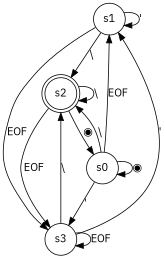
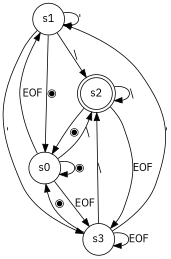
edge "s1" -> "s0": added, label "◉"
edge "s1" -> "s3": label "EOF" -> "'"
edge "s0" -> "s3": label "'" -> "EOF"
edge "s3" -> "s0": added, label "◉"
